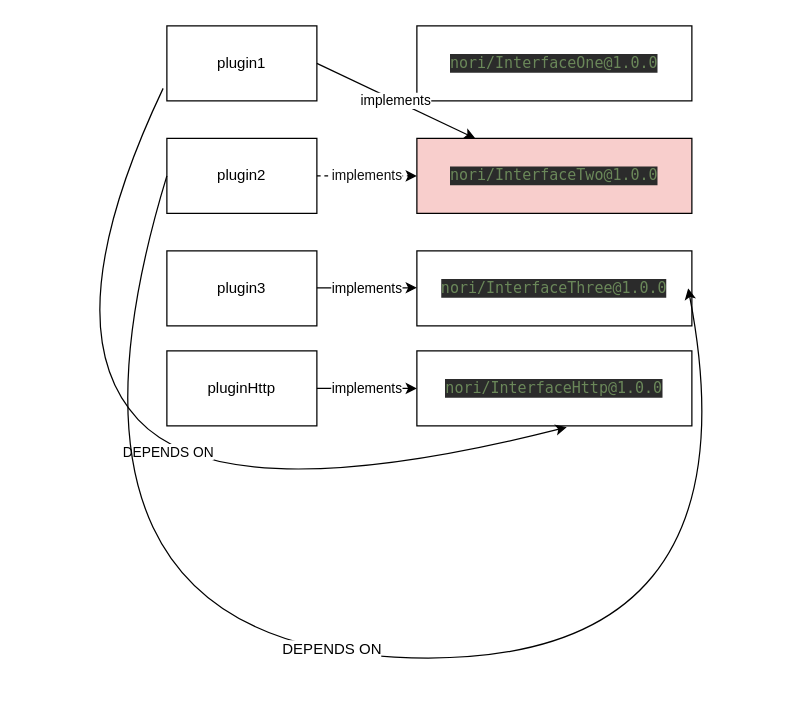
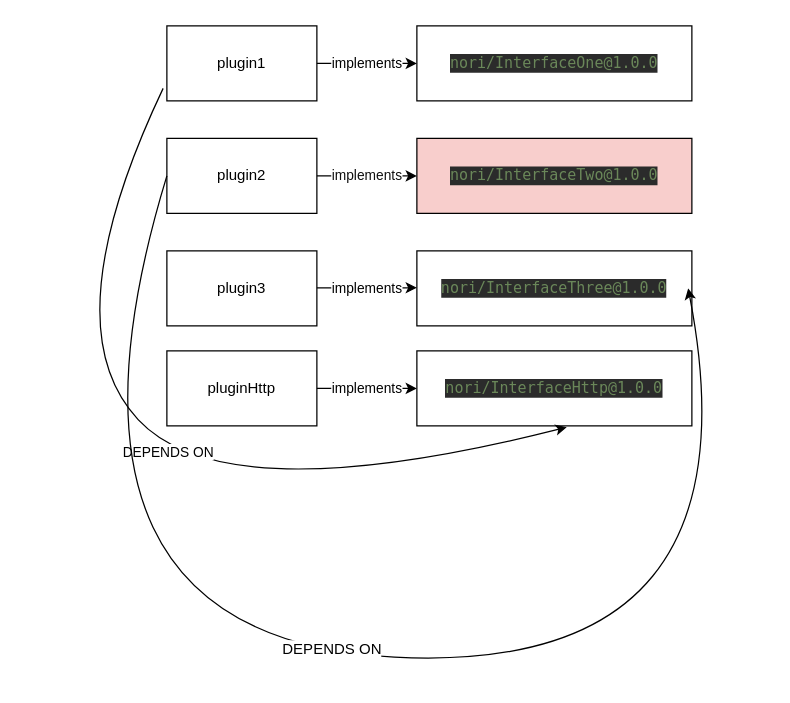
edge "plugin1" -> "nori/InterfaceTwo@1.0.0": now "plugin1" -> "nori/InterfaceOne@1.0.0"
edge "plugin2" -> "nori/InterfaceTwo@1.0.0": style dashed -> solid
